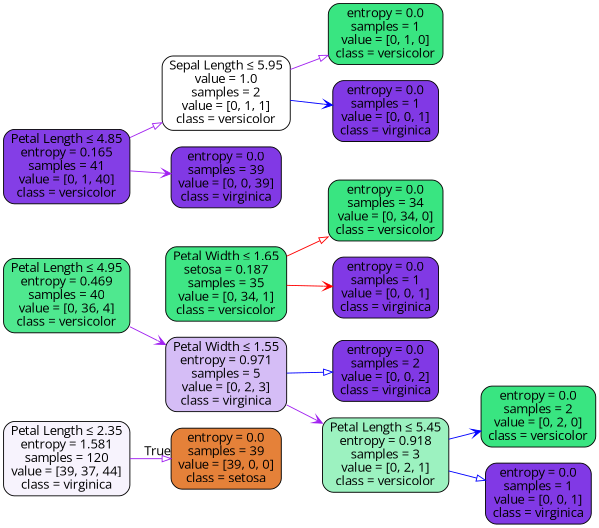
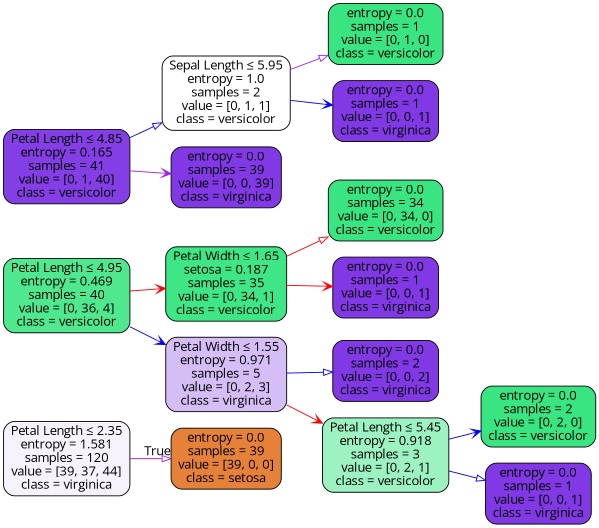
node "Sepal Length ≤ 5.95": text "value = 1.0" -> "entropy = 1.0"
edge "Petal Length ≤ 4.85" -> "Sepal Length ≤ 5.95": color purple -> blue
edge "Petal Length ≤ 4.95" -> "Petal Width ≤ 1.65": added
edge "Petal Length ≤ 4.95" -> "Petal Width ≤ 1.55": color purple -> blue
edge "Petal Width ≤ 1.55" -> "Petal Length ≤ 5.45": color purple -> red
